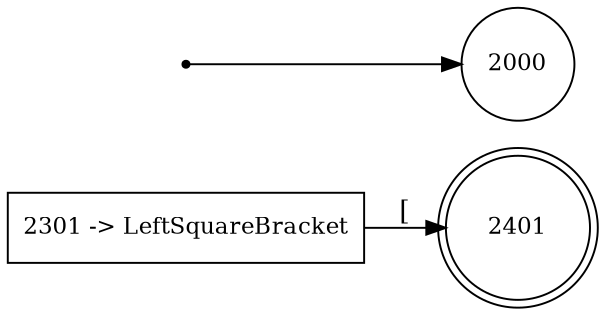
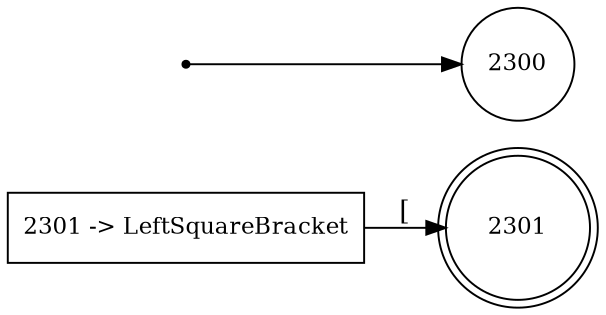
node "2000": label "2000" -> "2300"
node "2401": label "2401" -> "2301"
